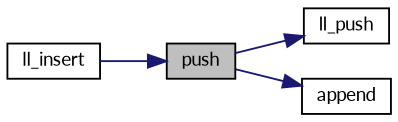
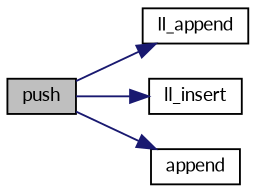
node "ll_push": label "ll_push" -> "ll_append"
edge "ll_insert" -> "push": reversed
